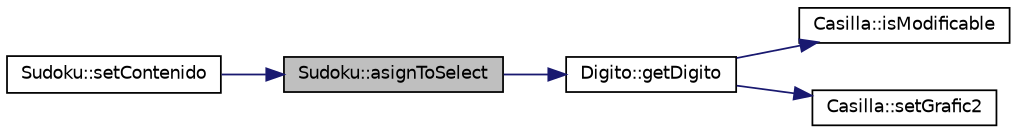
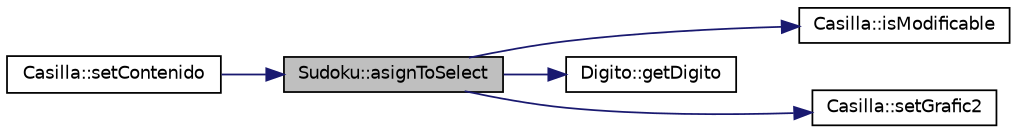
edge "Digito::getDigito" -> "Casilla::isModificable": now "Sudoku::asignToSelect" -> "Casilla::isModificable"
node "Sudoku::setContenido": label "Sudoku::setContenido" -> "Casilla::setContenido"
edge "Digito::getDigito" -> "Casilla::setGrafic2": now "Sudoku::asignToSelect" -> "Casilla::setGrafic2"
